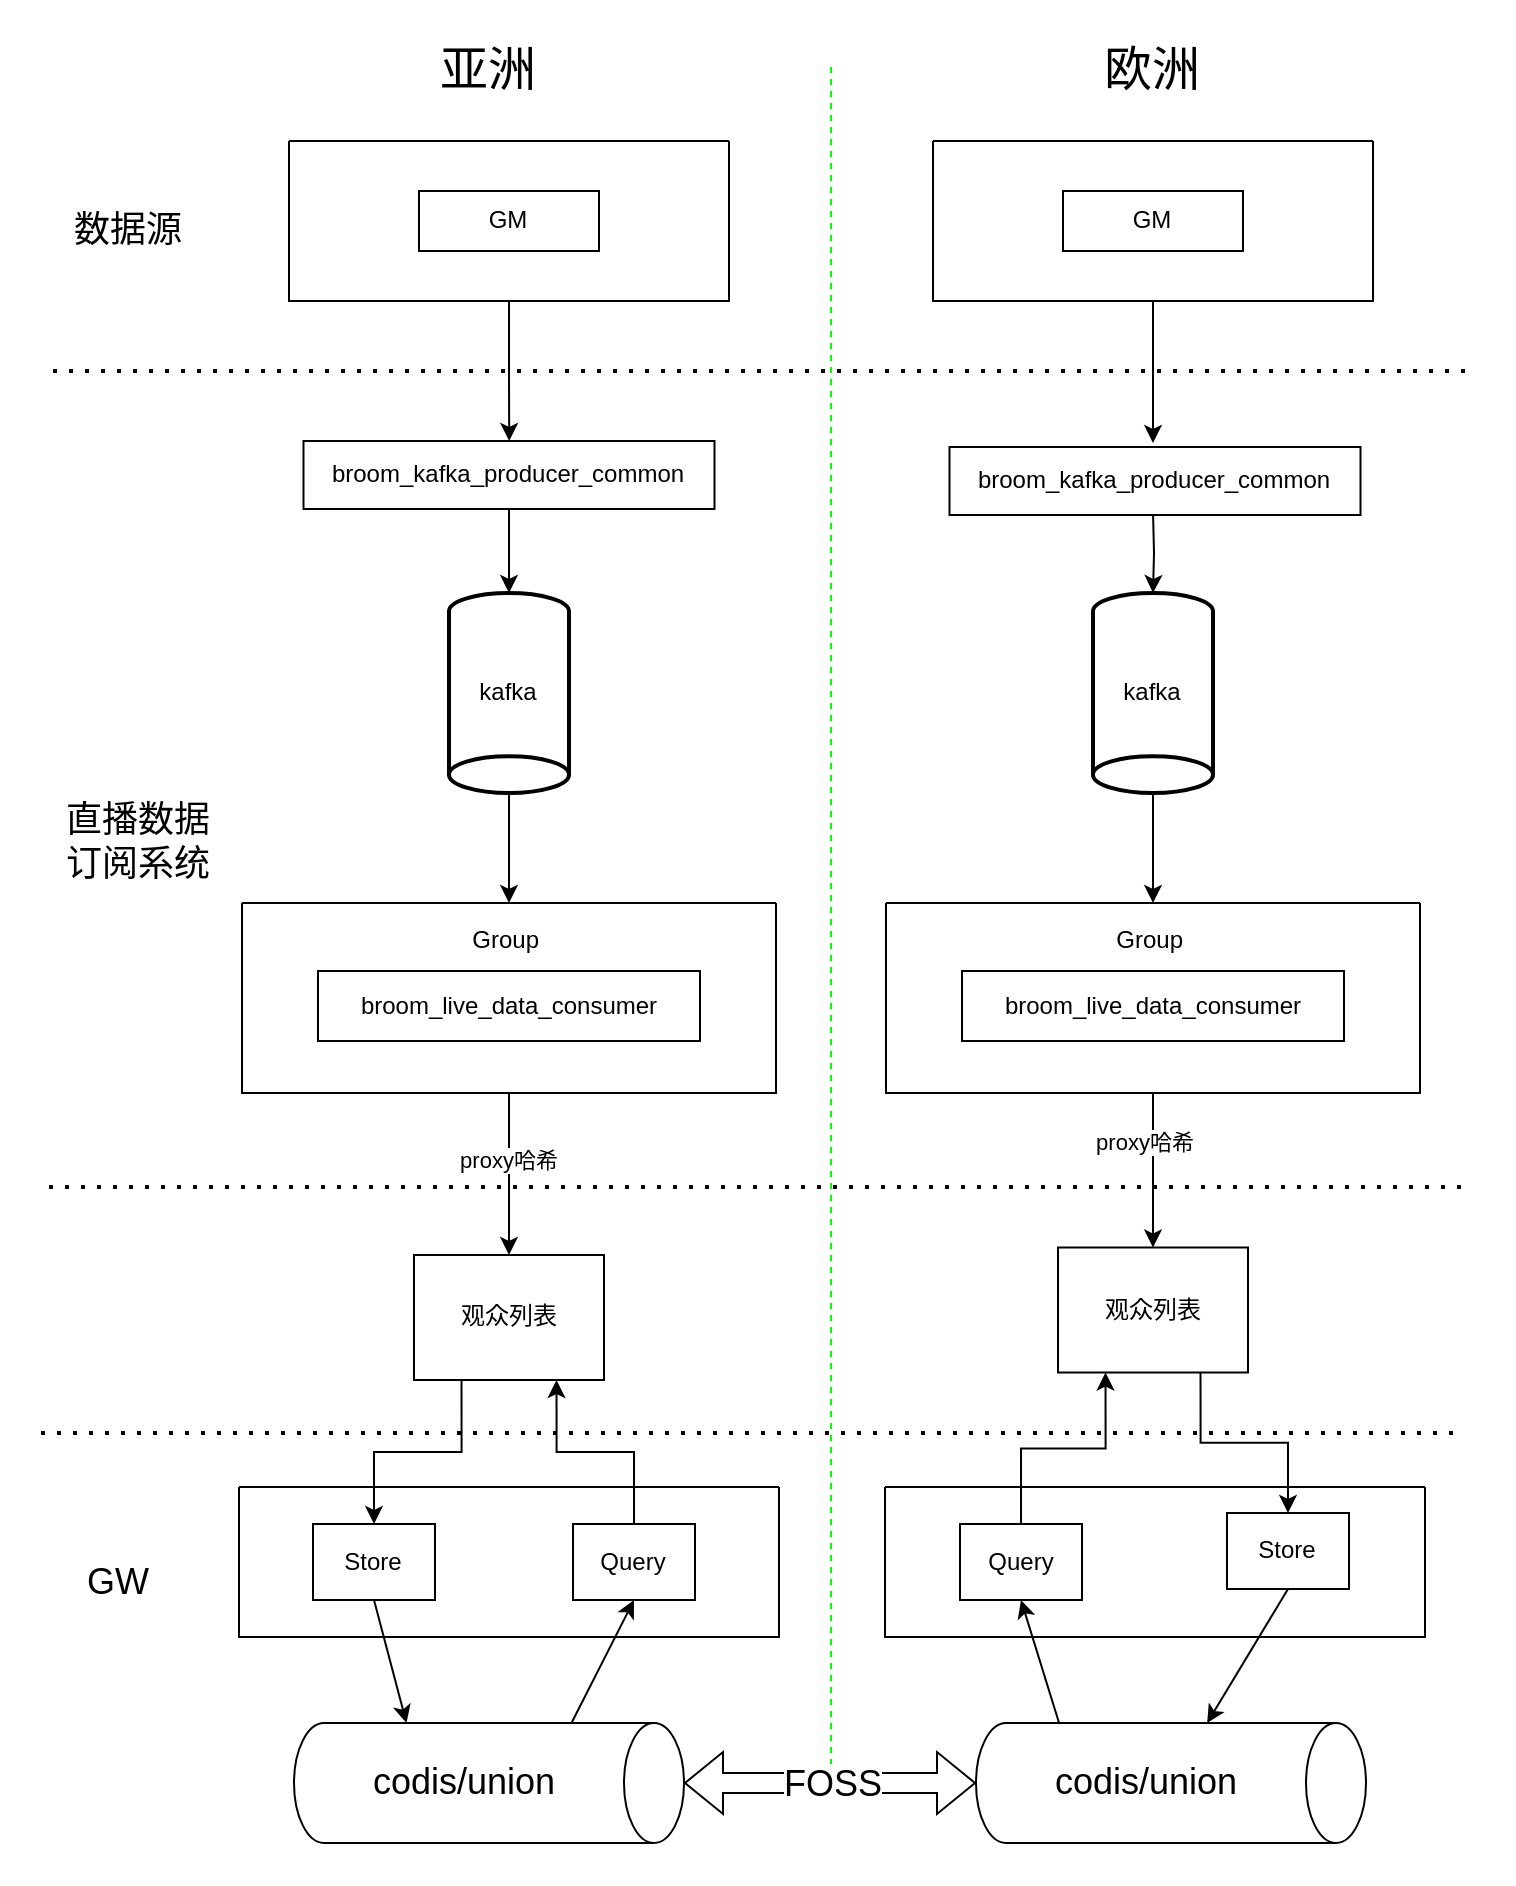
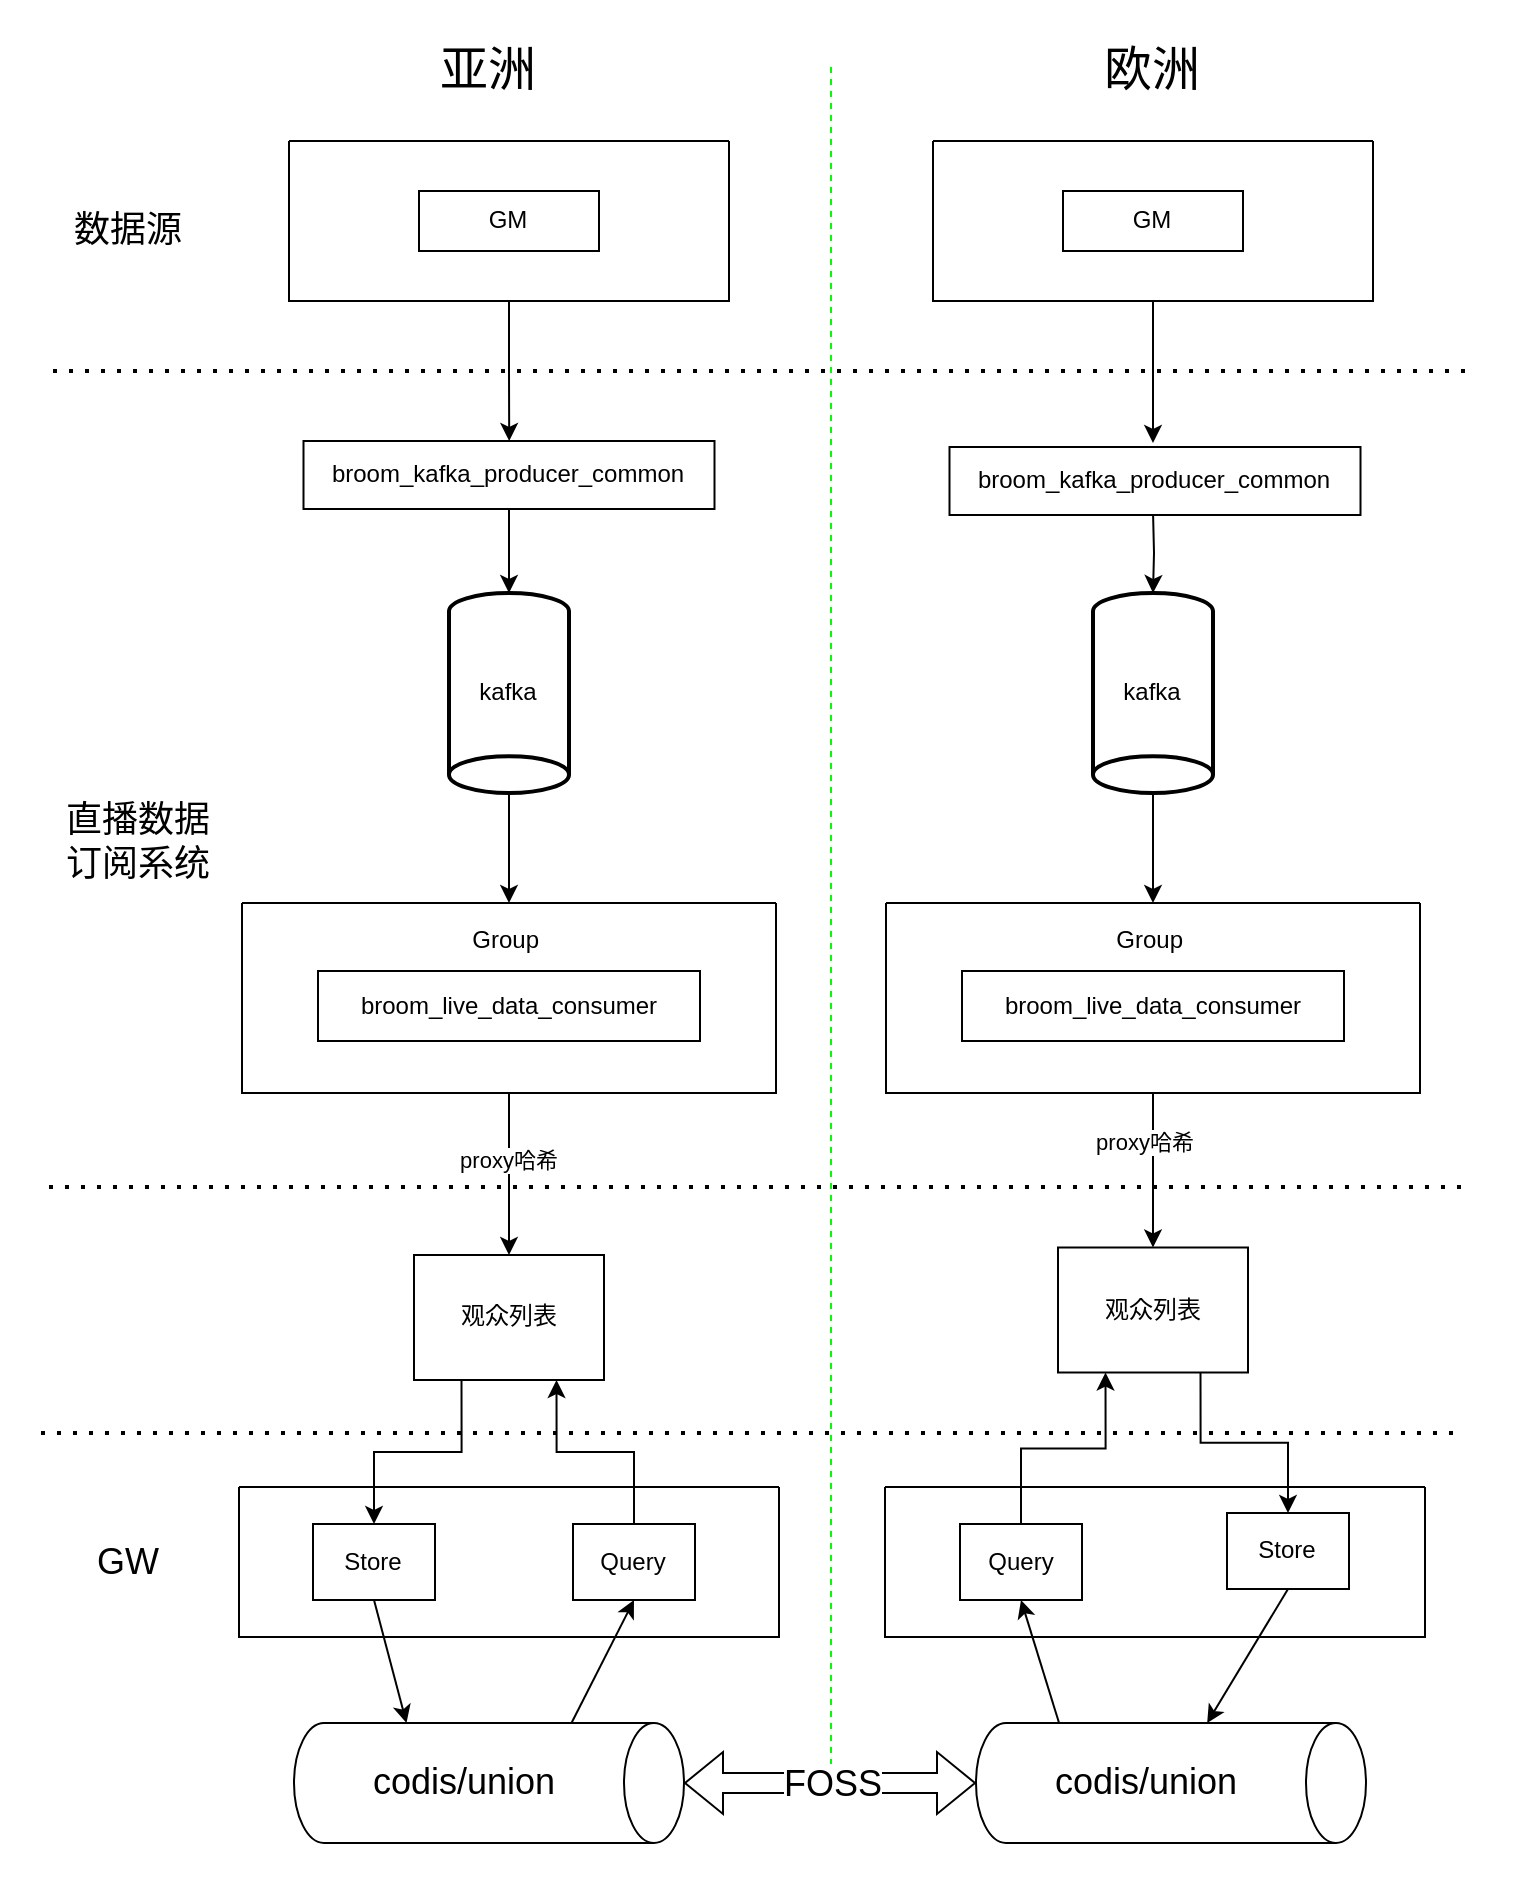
node "GW": moved (119, 1582) -> (129, 1562)
